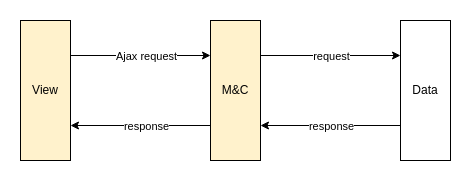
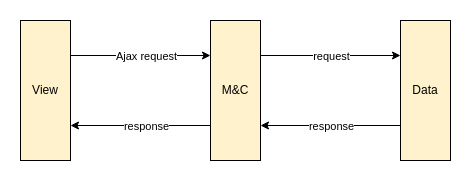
node "Data": fillcolor #ffffff -> #fff2cc
